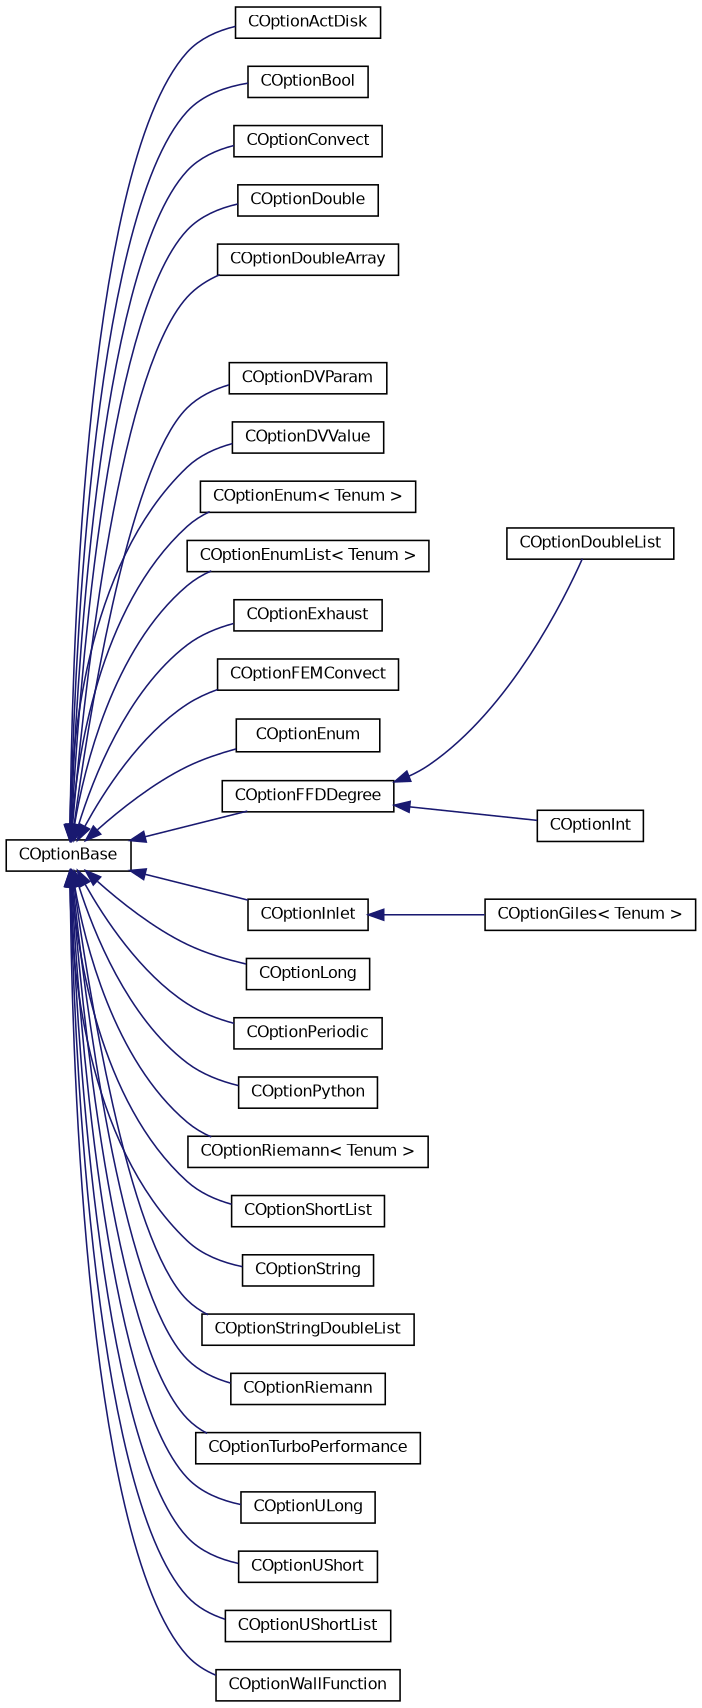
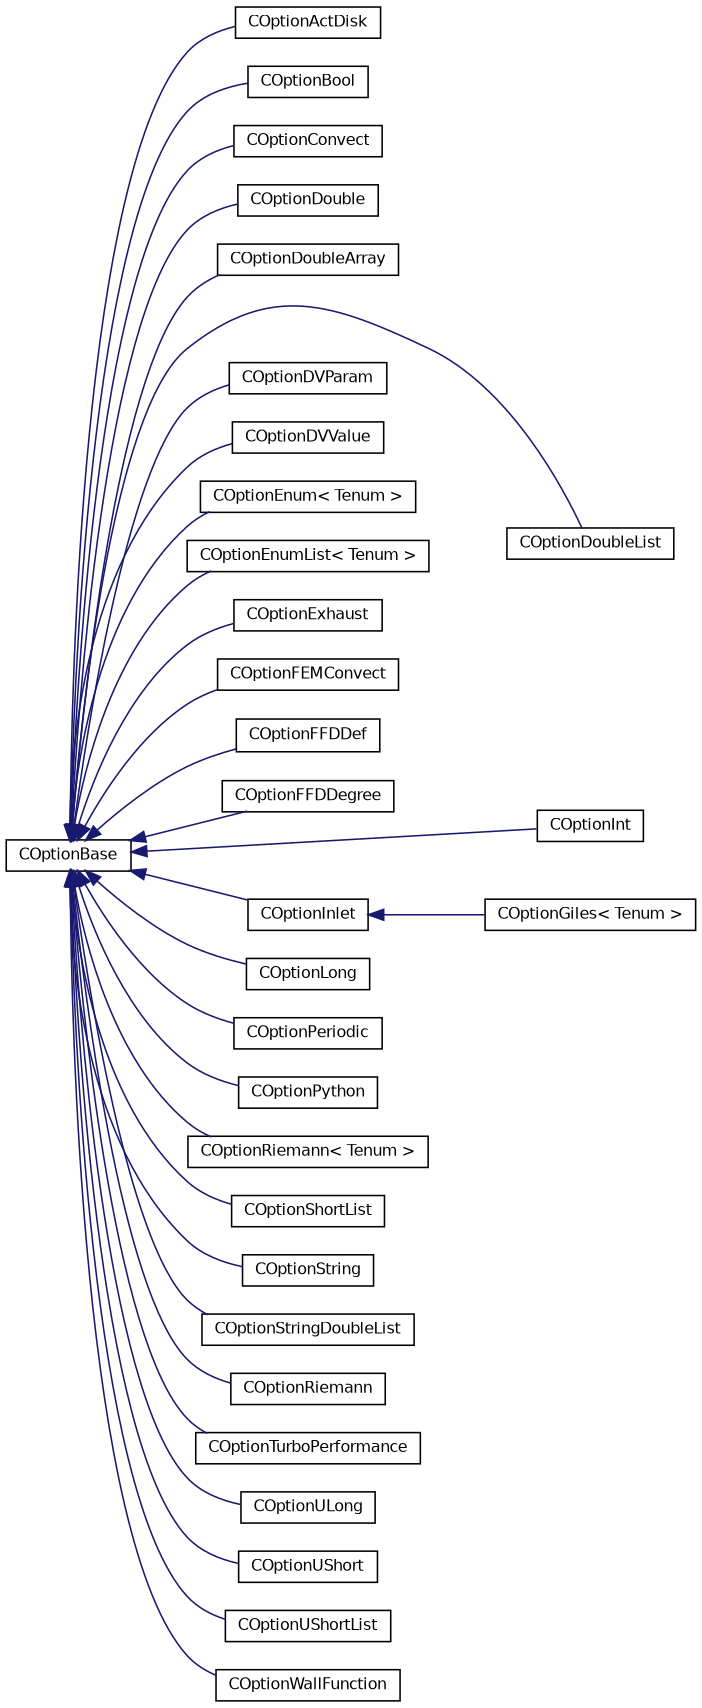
edge "COptionDoubleList" -> "COptionFFDDegree": now "COptionDoubleList" -> "COptionBase"
node "COptionEnum": label "COptionEnum" -> "COptionFFDDef"
edge "COptionInt" -> "COptionFFDDegree": now "COptionInt" -> "COptionBase"
